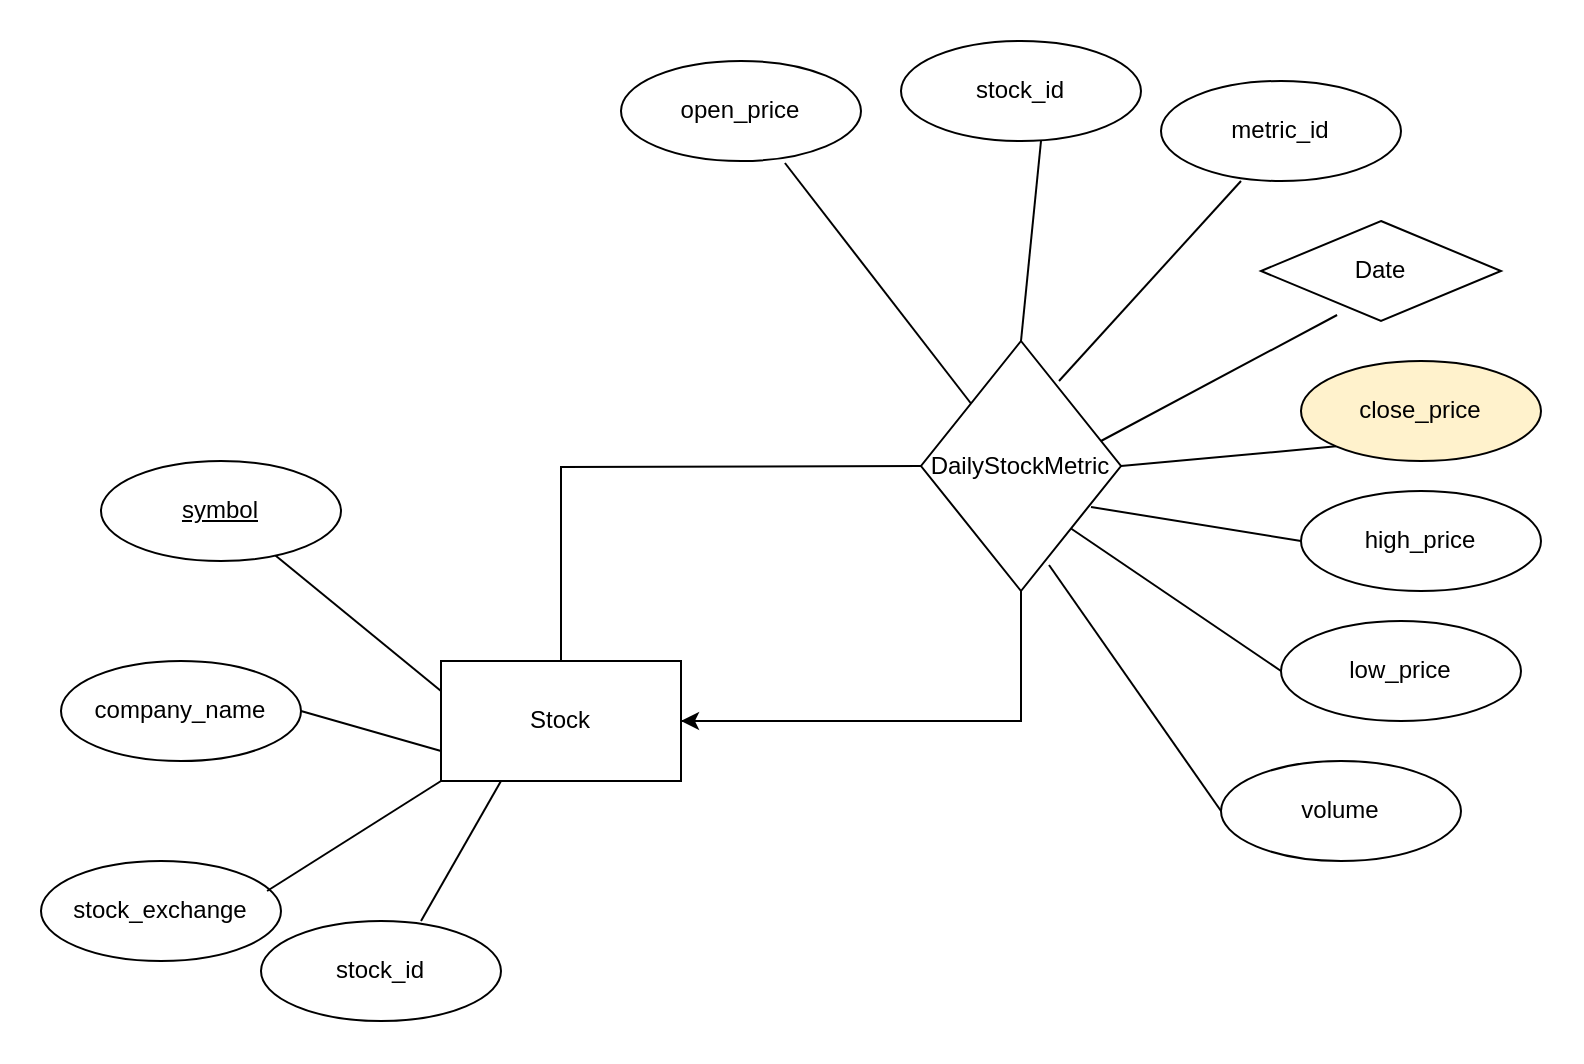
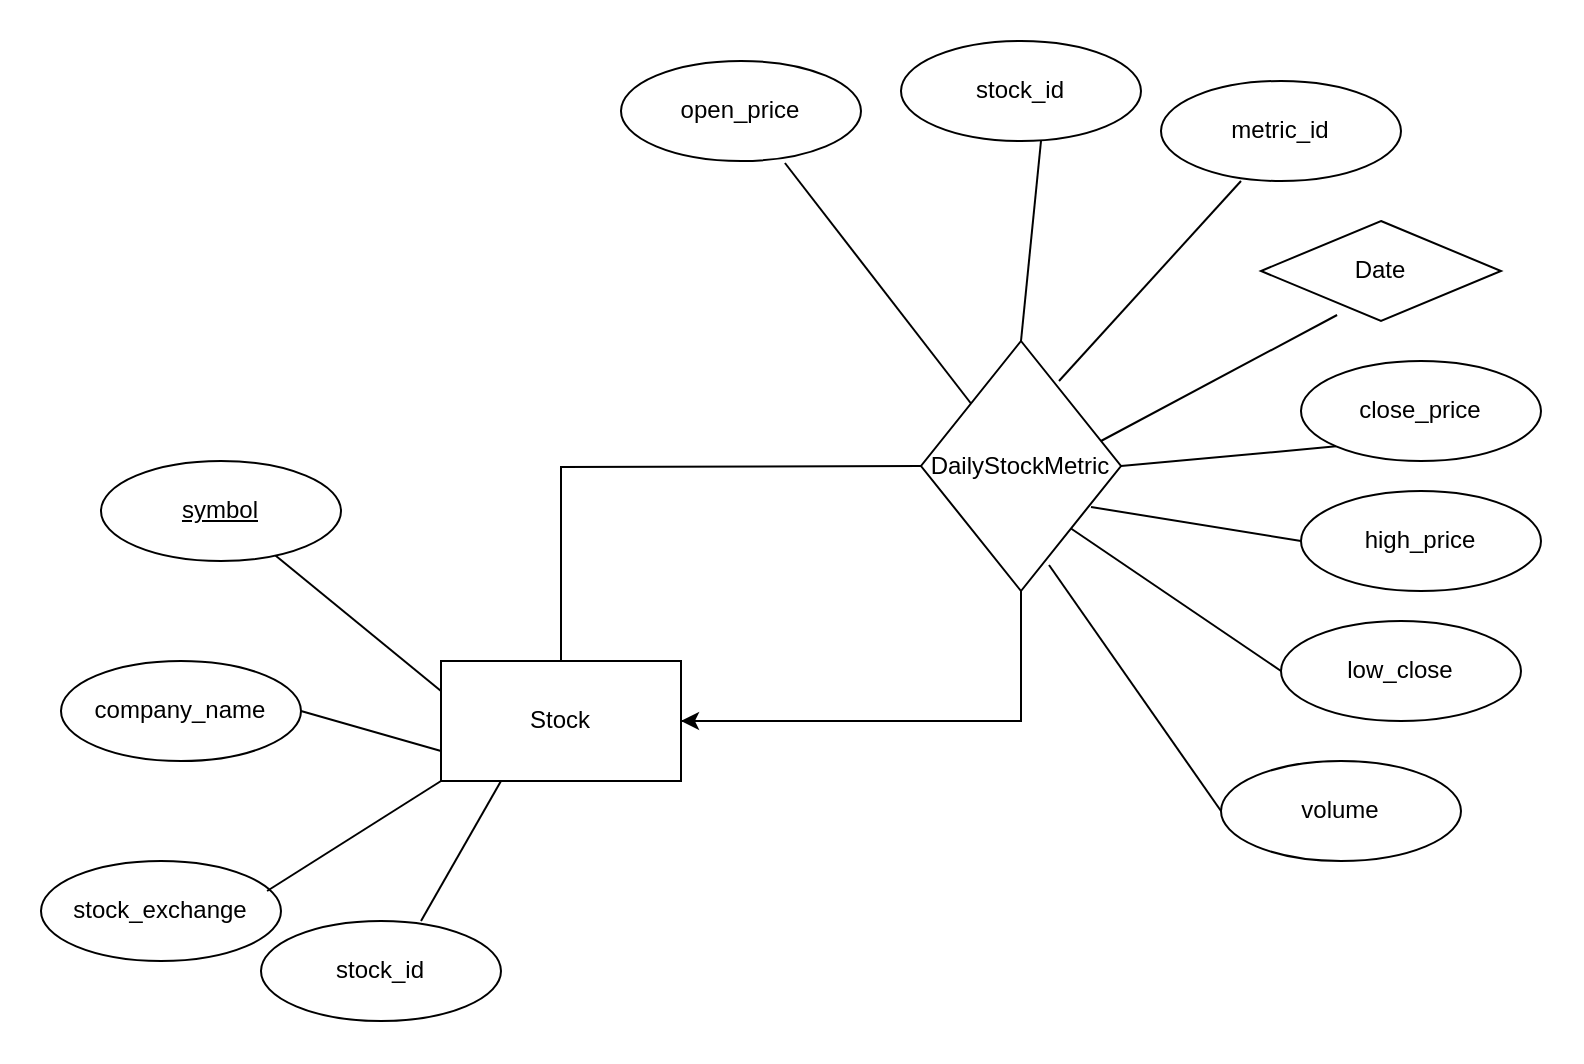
node "close_price": fillcolor #fff2cc -> #ffffff
node "low_price": label "low_price" -> "low_close"
